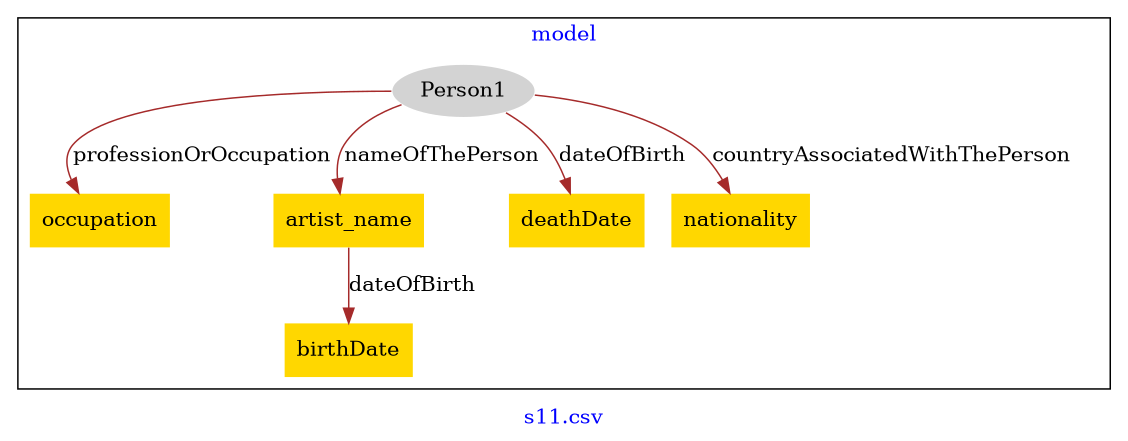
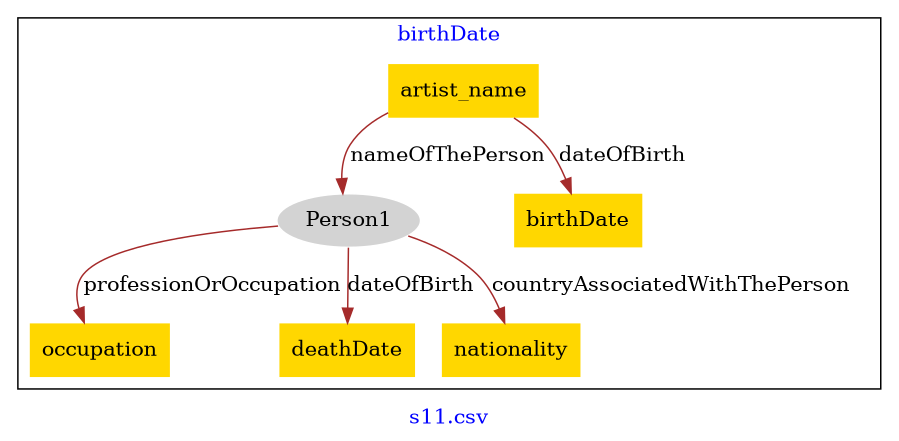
cluster "model": label "model" -> "birthDate"
edge "Person1" -> "artist_name": reversed
